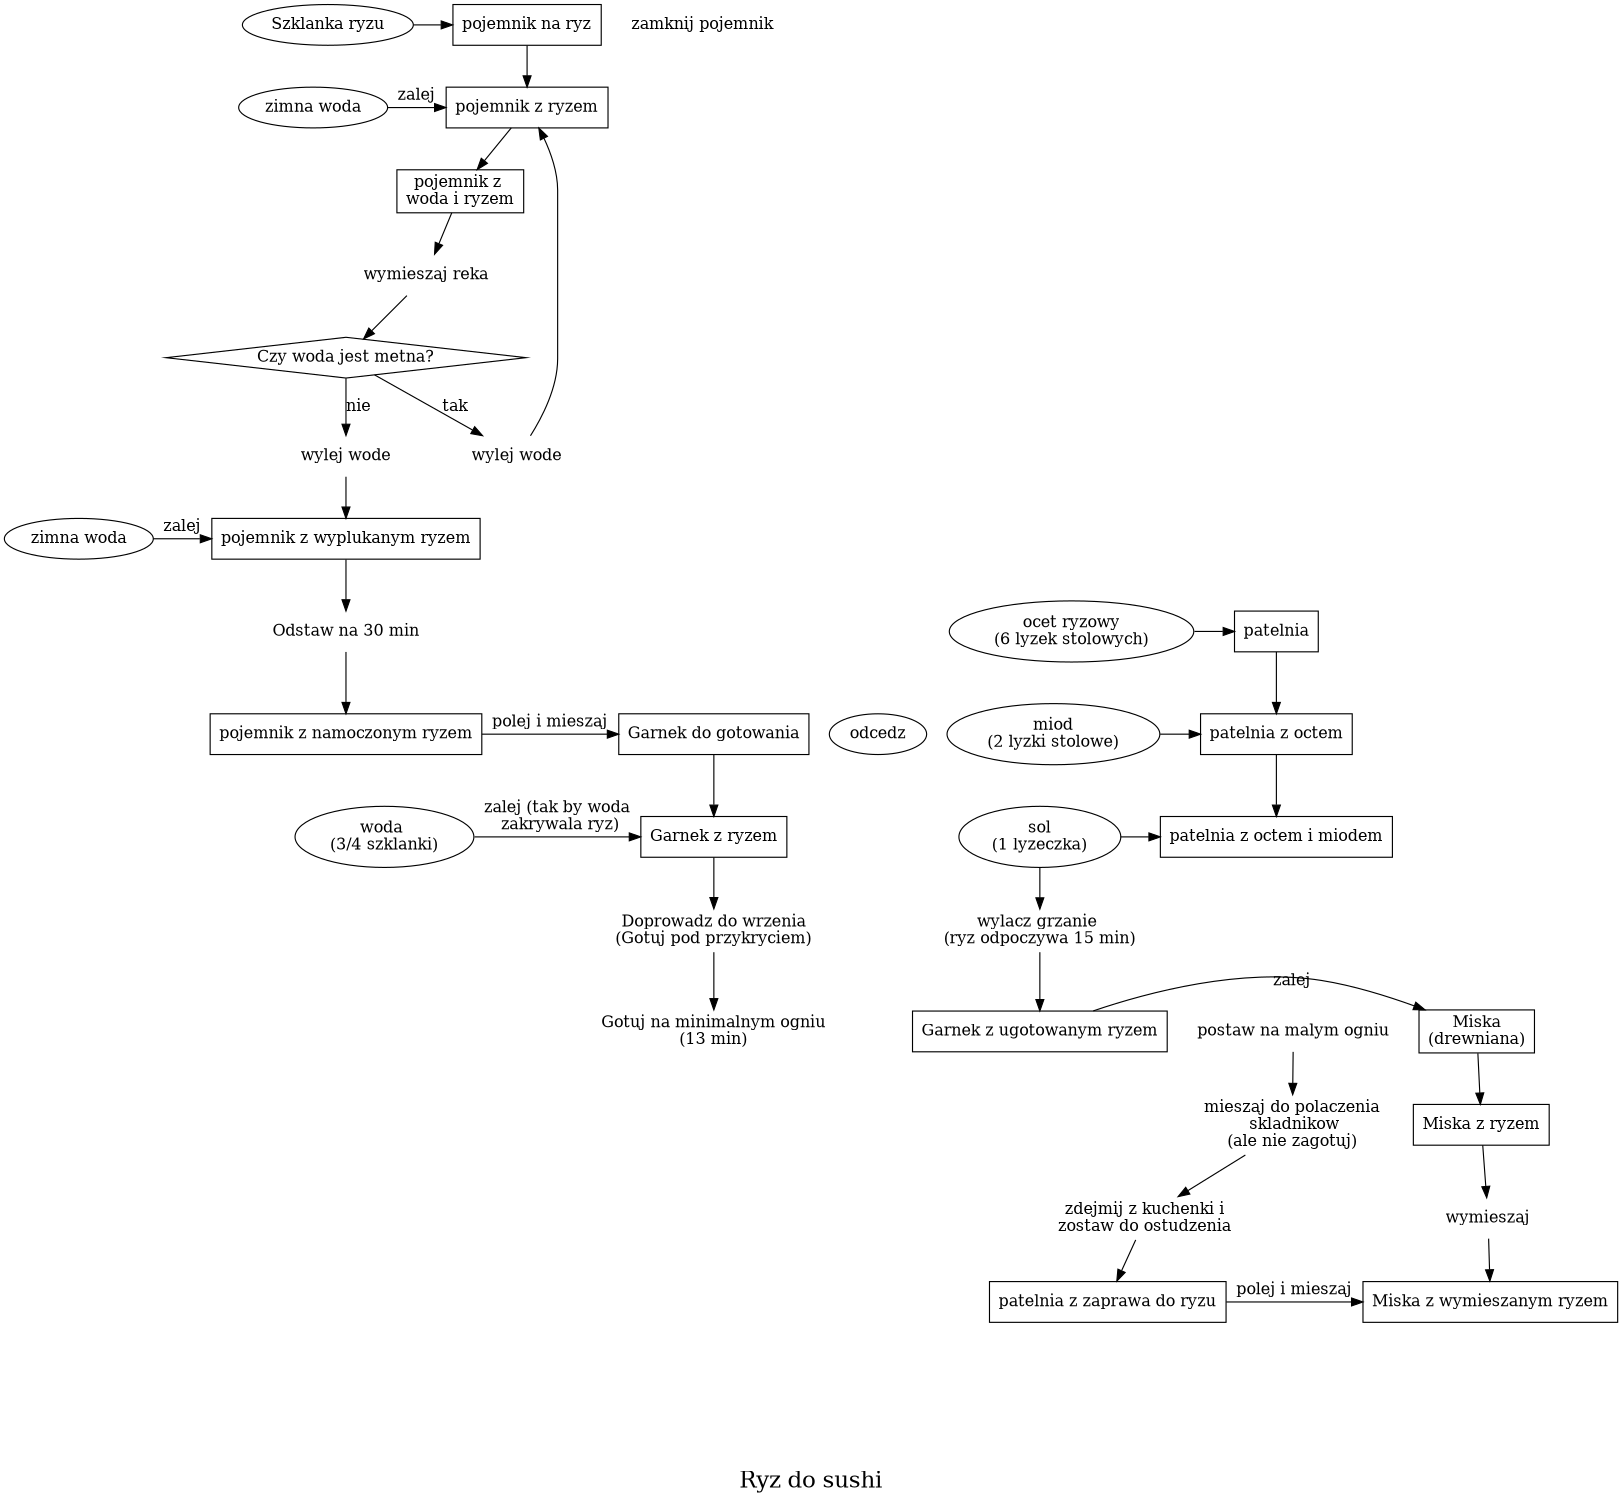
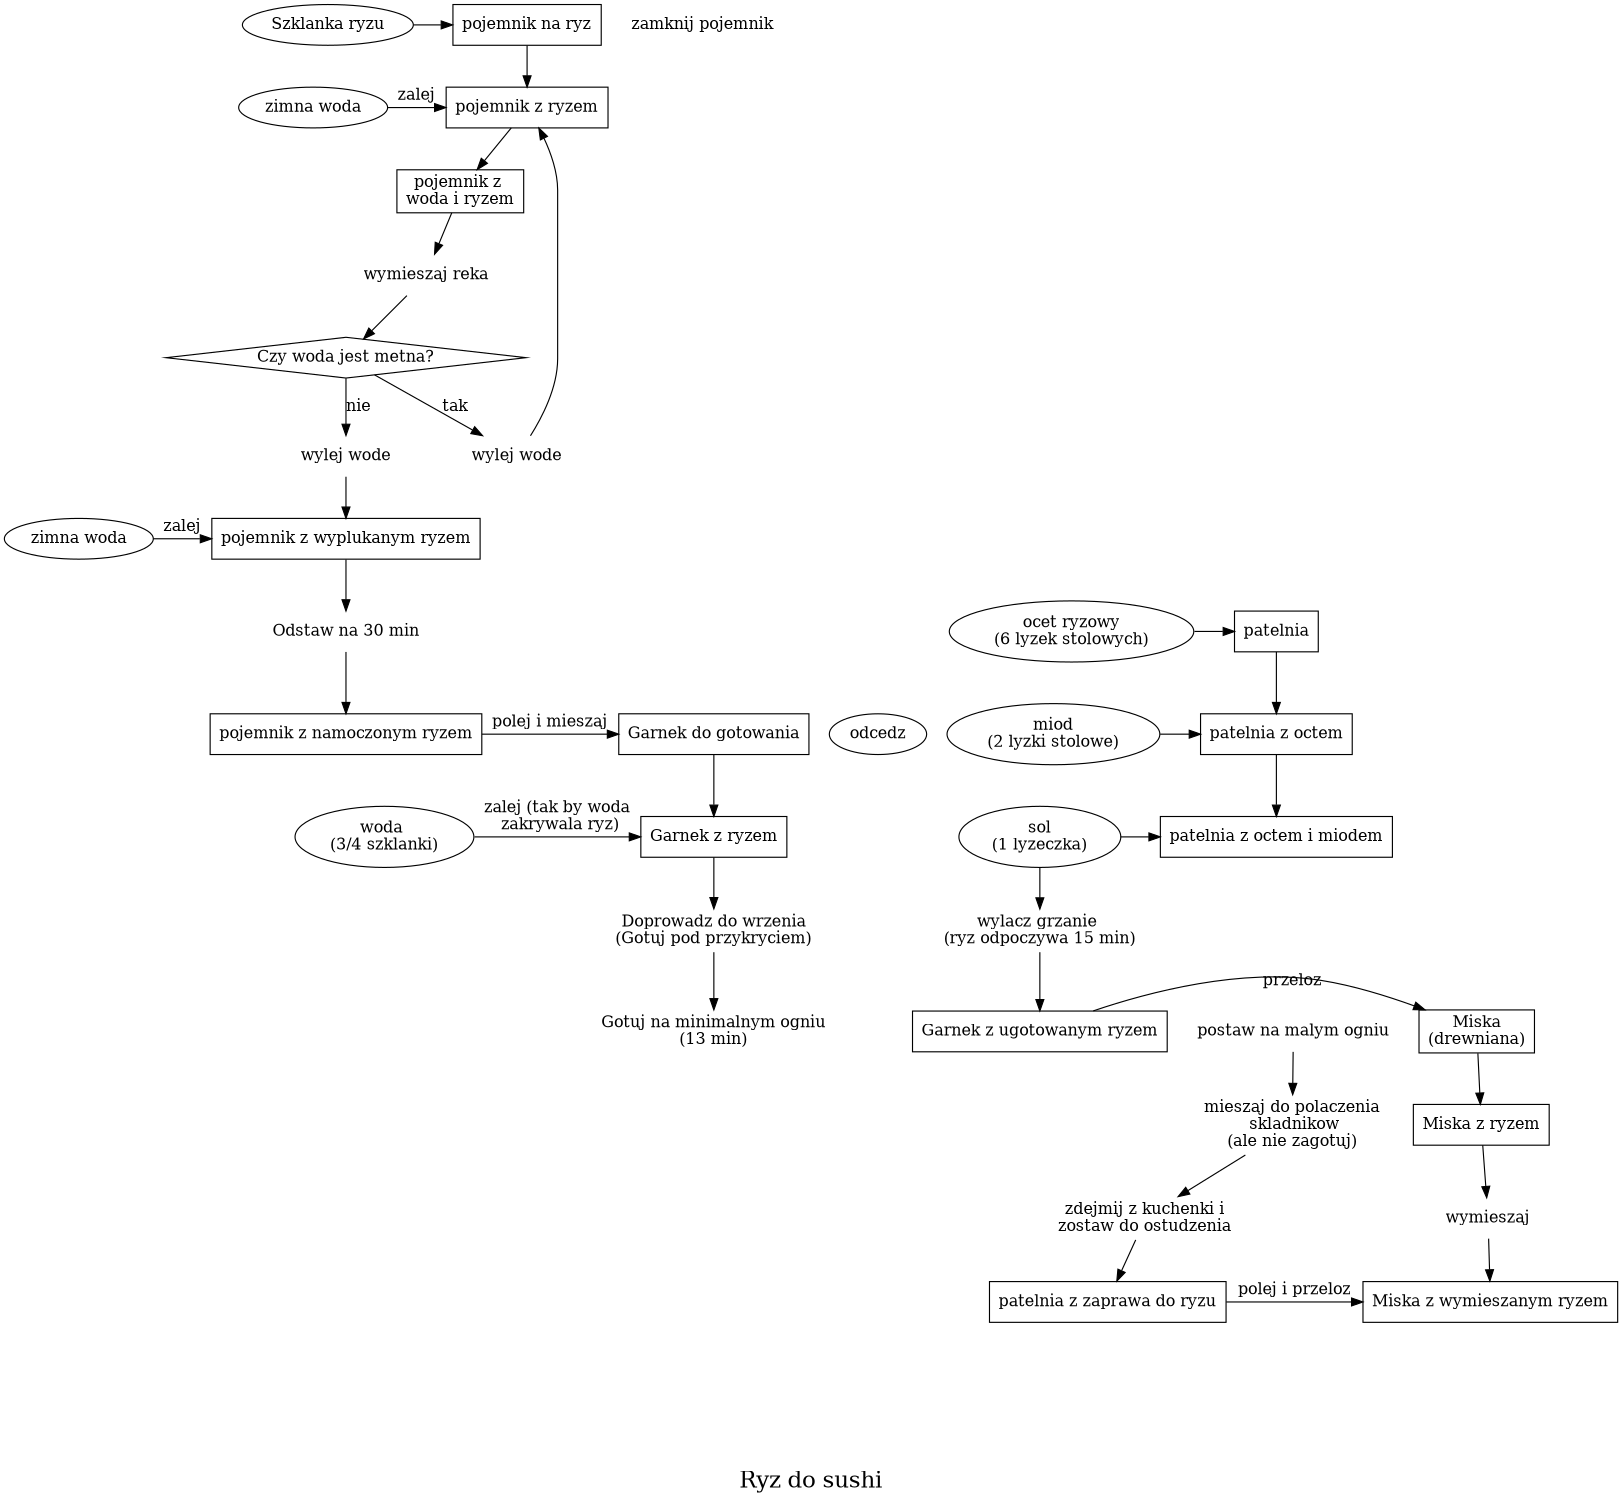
edge "Garnek z ugotowanym ryzem" -> "Miska (drewniana)": label "zalej" -> "przeloz"
edge "patelnia z zaprawa do ryzu" -> "Miska z wymieszanym ryzem": label "polej i mieszaj" -> "polej i przeloz"
